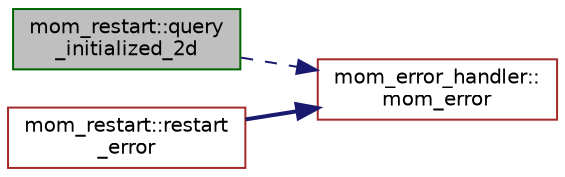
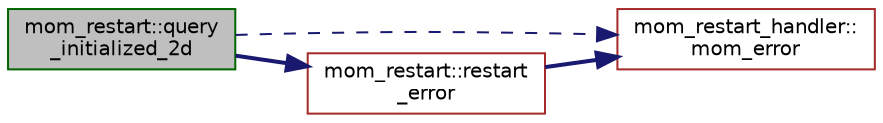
edge "mom_restart::query _initialized_2d" -> "mom_restart::restart _error": added
node "mom_error_handler:: mom_error": label "mom_error_handler:: mom_error" -> "mom_restart_handler:: mom_error"
